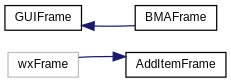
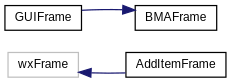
edge "BMAFrame" -> "GUIFrame": reversed
edge "wxFrame" -> "AddItemFrame": reversed
